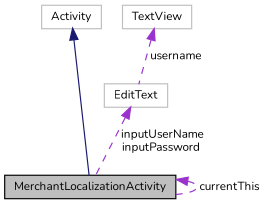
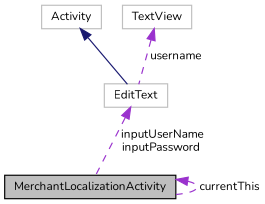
edge "MerchantLocalizationActivity" -> "Activity": now "EditText" -> "Activity"
